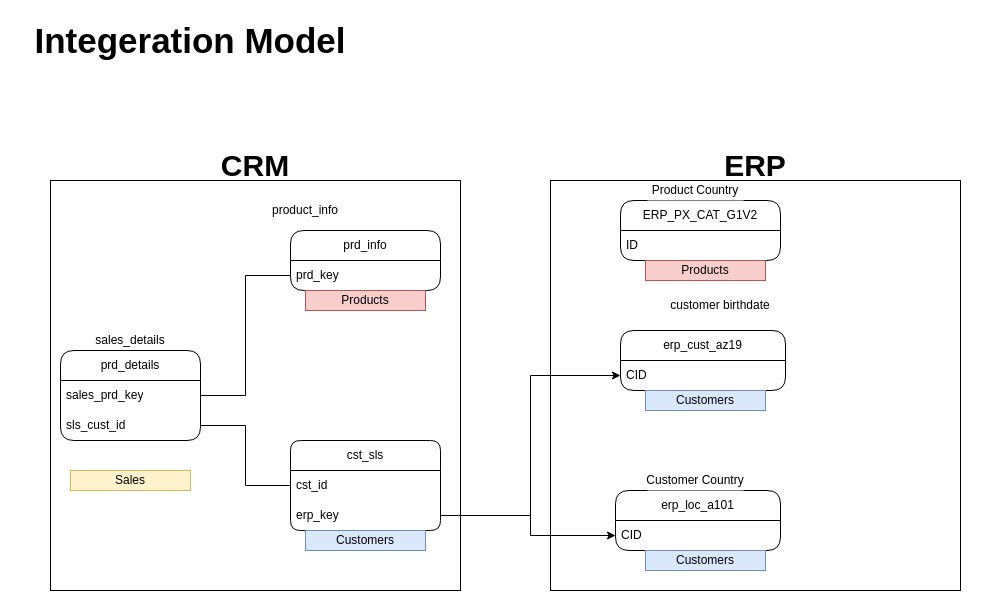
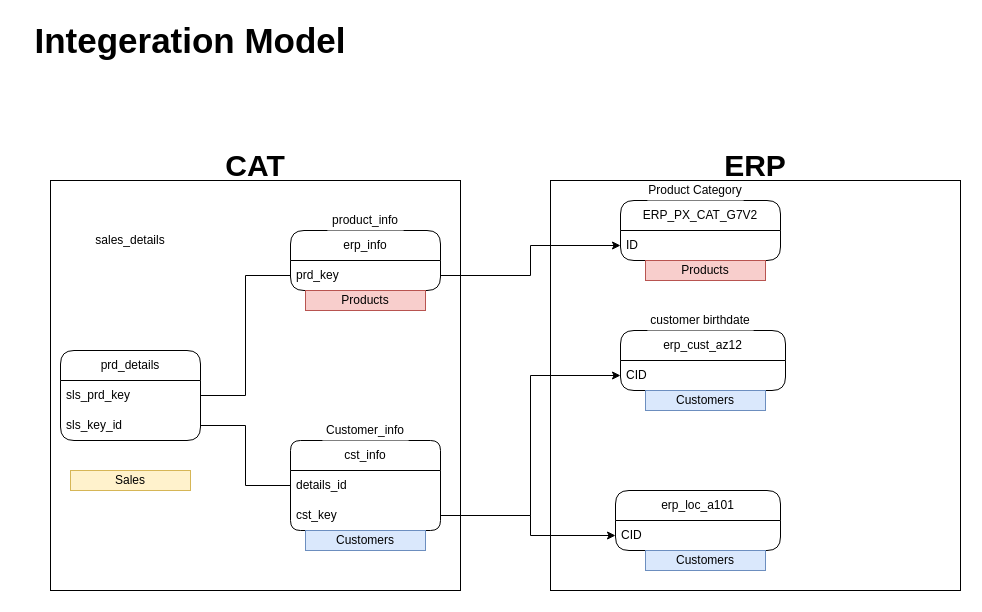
node "CRM": label "CRM" -> "CAT"
node "Product Country": label "Product Country" -> "Product Category"
node "product_info": moved (306, 211) -> (366, 221)
node "ERP_PX_CAT_G1V2": label "ERP_PX_CAT_G1V2" -> "ERP_PX_CAT_G7V2"
node "prd_info": label "prd_info" -> "erp_info"
edge "prd_key" -> "ID": added
node "customer birthdate": moved (721, 306) -> (701, 321)
node "sales_details": moved (131, 341) -> (131, 241)
node "erp_cust_az19": label "erp_cust_az19" -> "erp_cust_az12"
node "sales_prd_key": label "sales_prd_key" -> "sls_prd_key"
node "sls_cust_id": label "sls_cust_id" -> "sls_key_id"
node "Customer_info": added
node "cst_sls": label "cst_sls" -> "cst_info"
node "Customer Country": removed
node "cst_id": label "cst_id" -> "details_id"
node "erp_key": label "erp_key" -> "cst_key"
